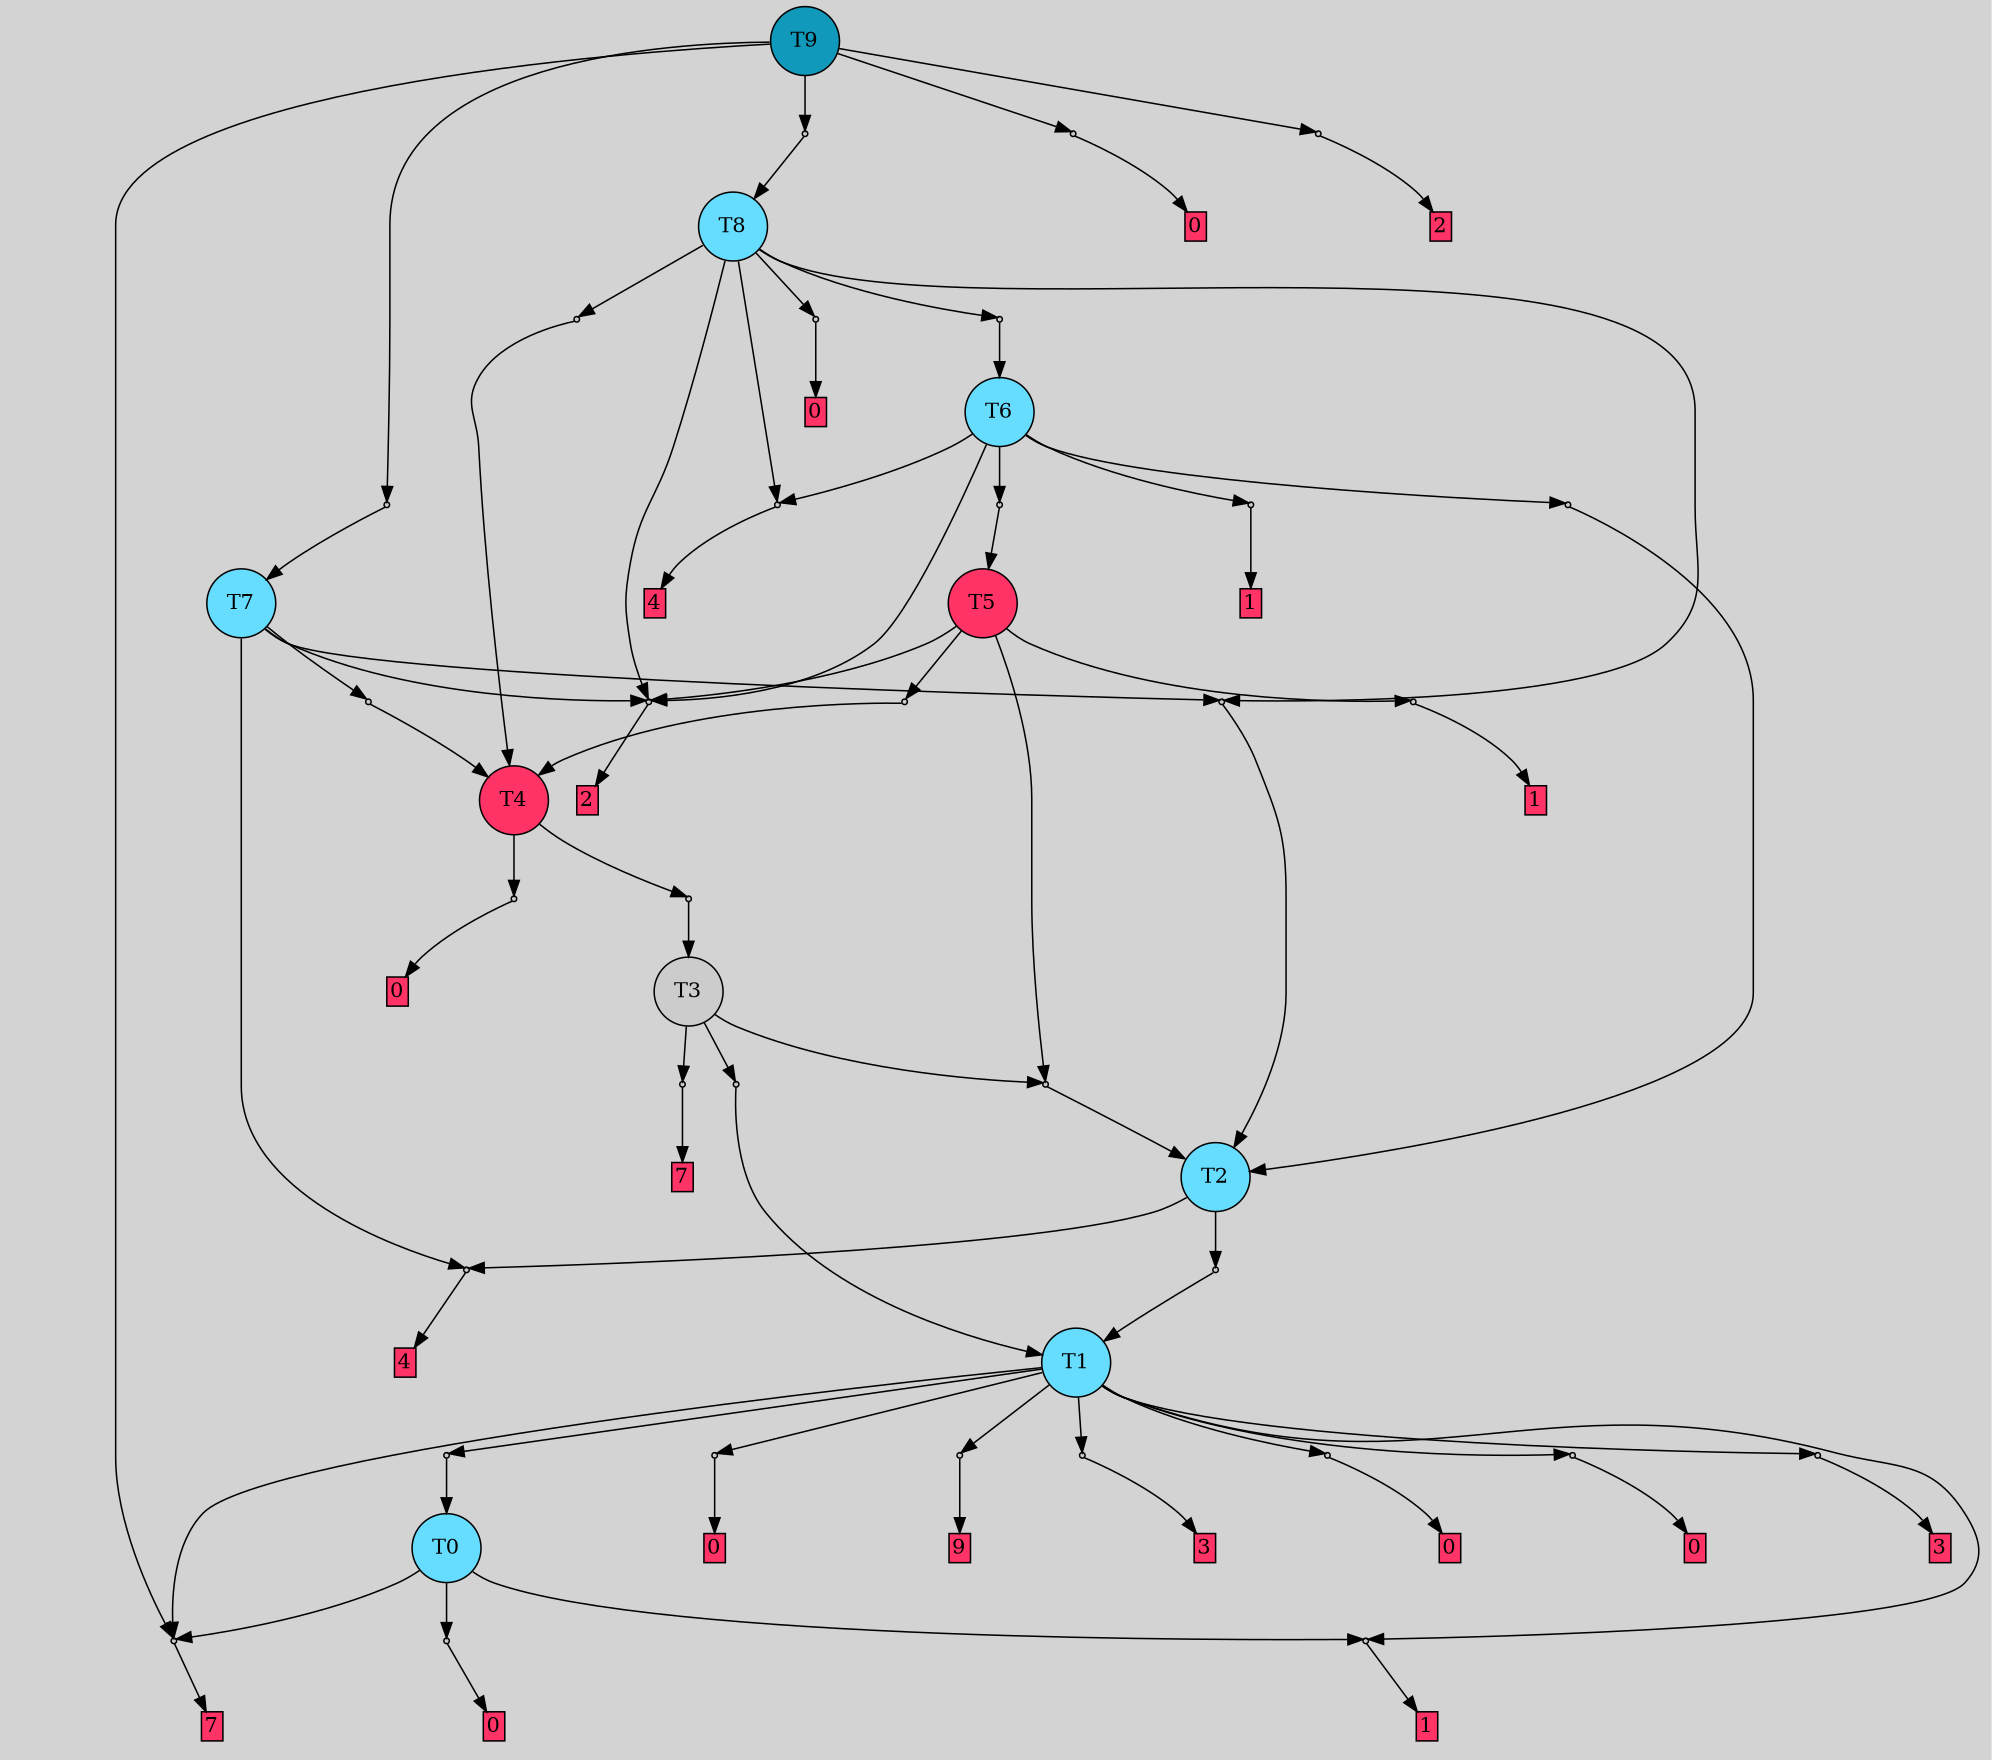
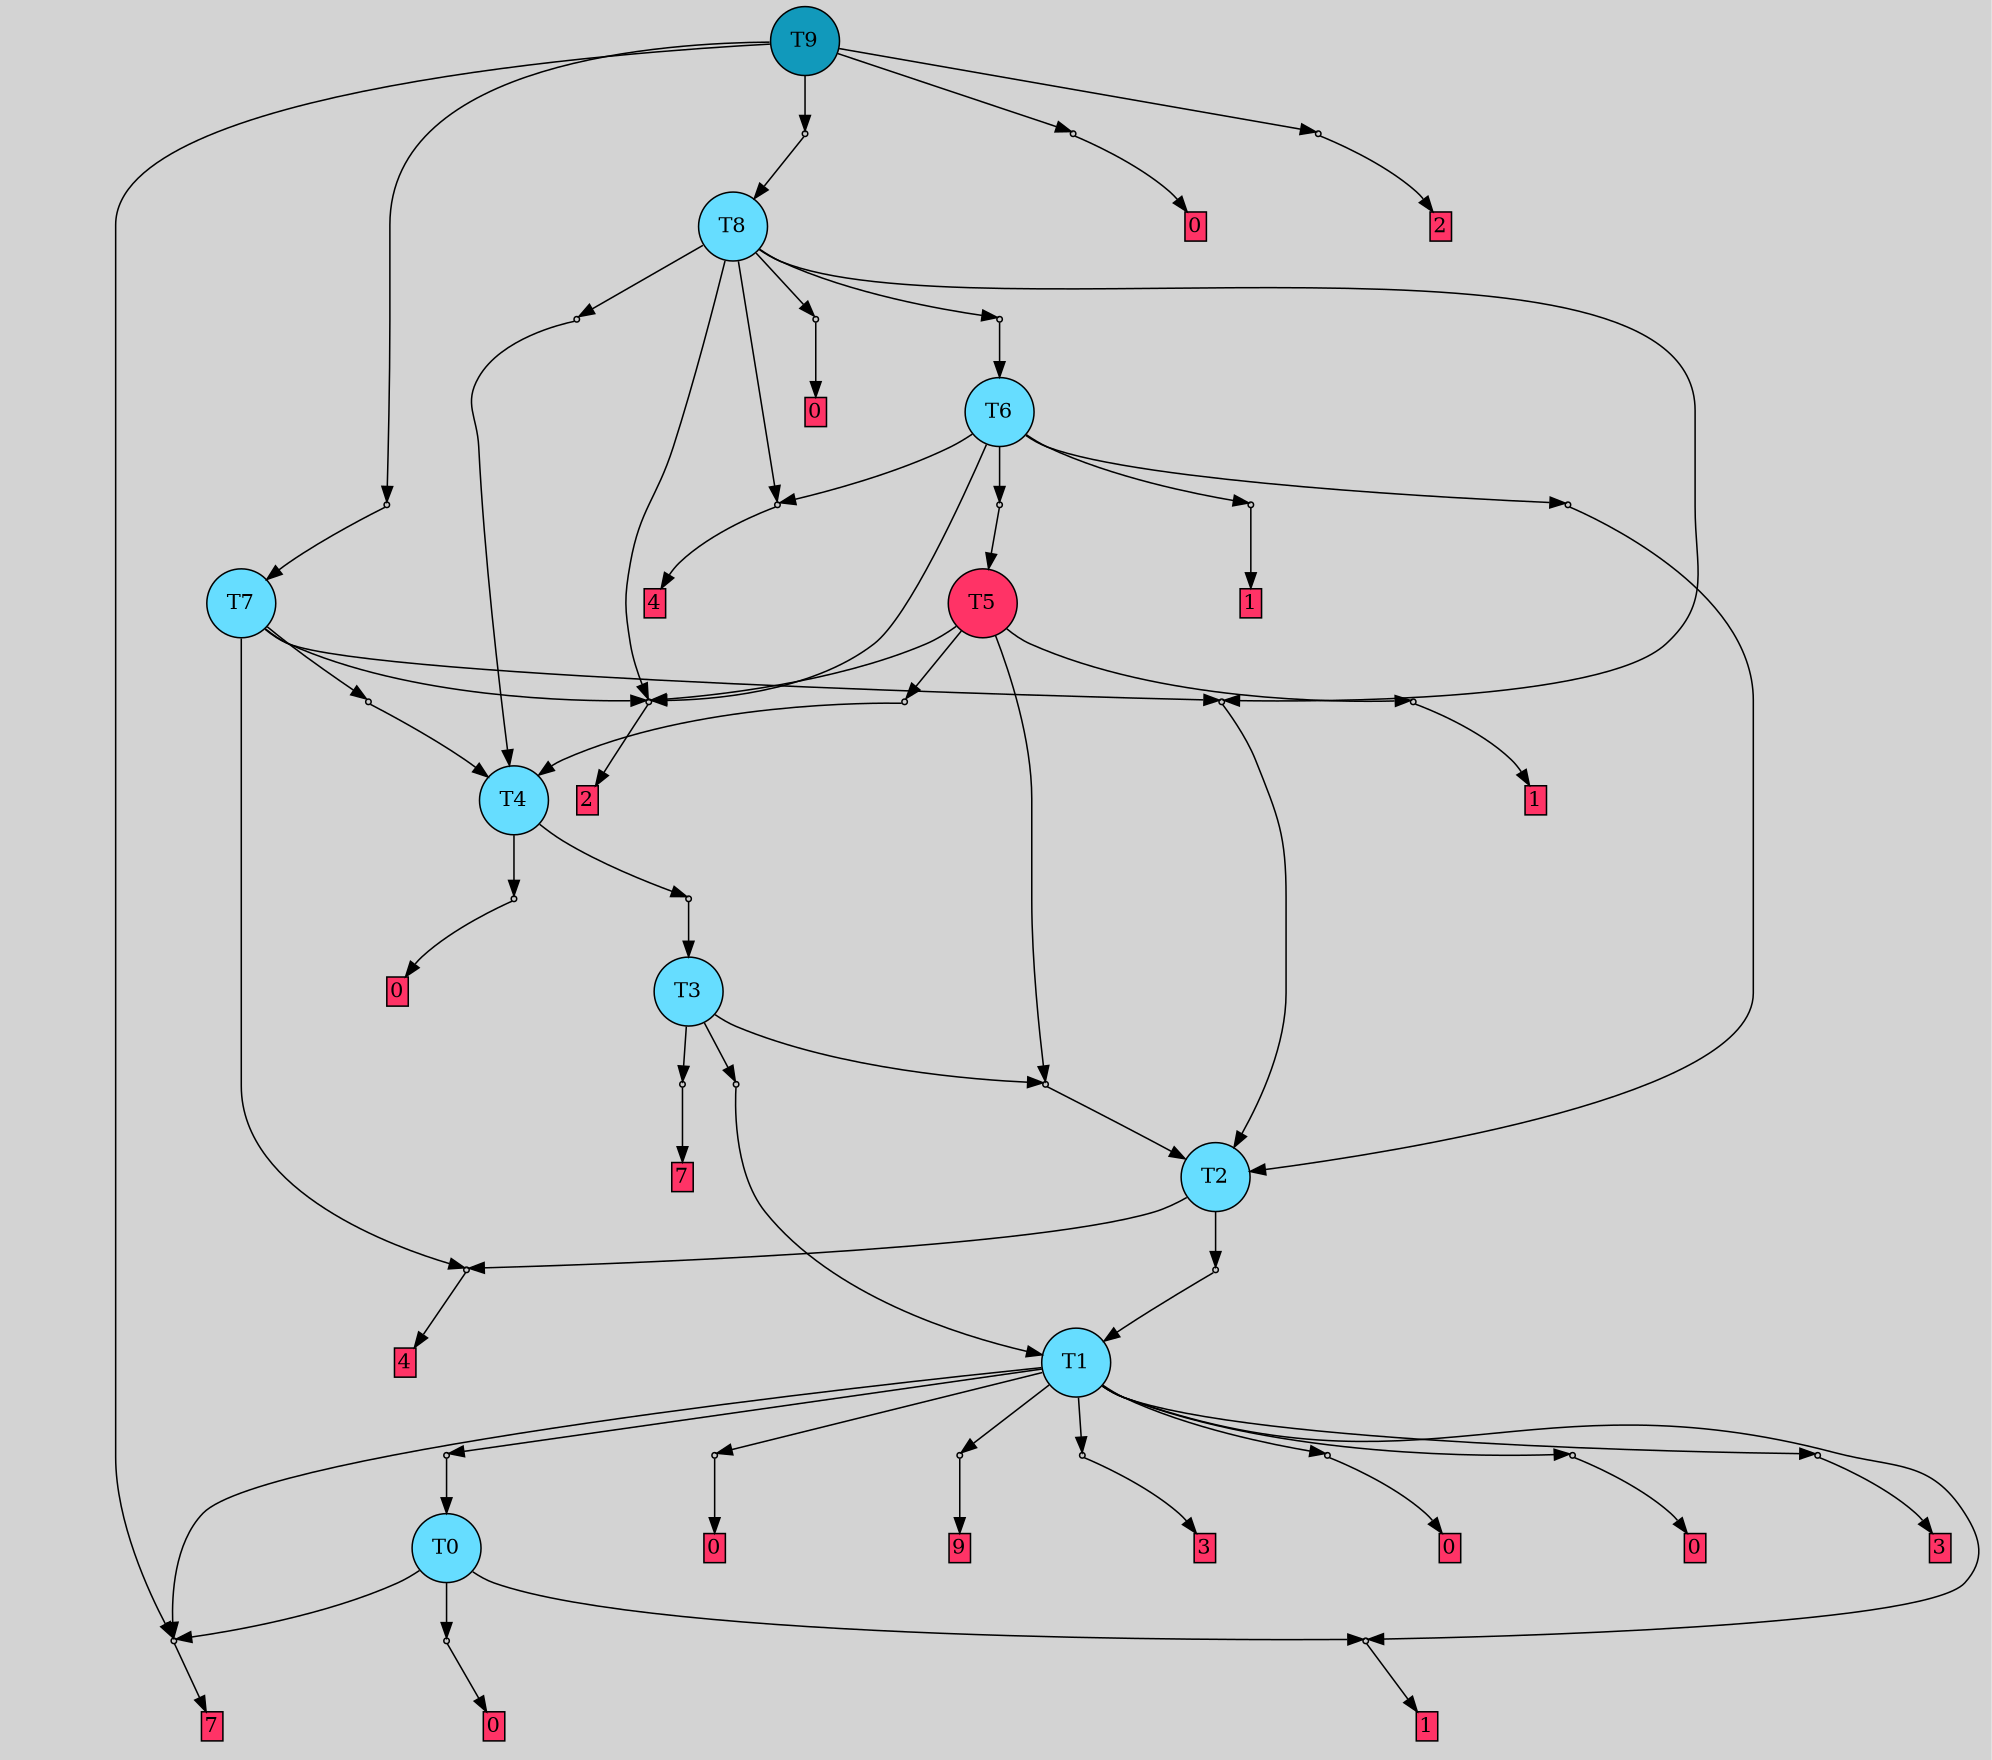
node "T4": fillcolor #ff3366 -> #66ddff
node "T3": fillcolor #cccccc -> #66ddff
